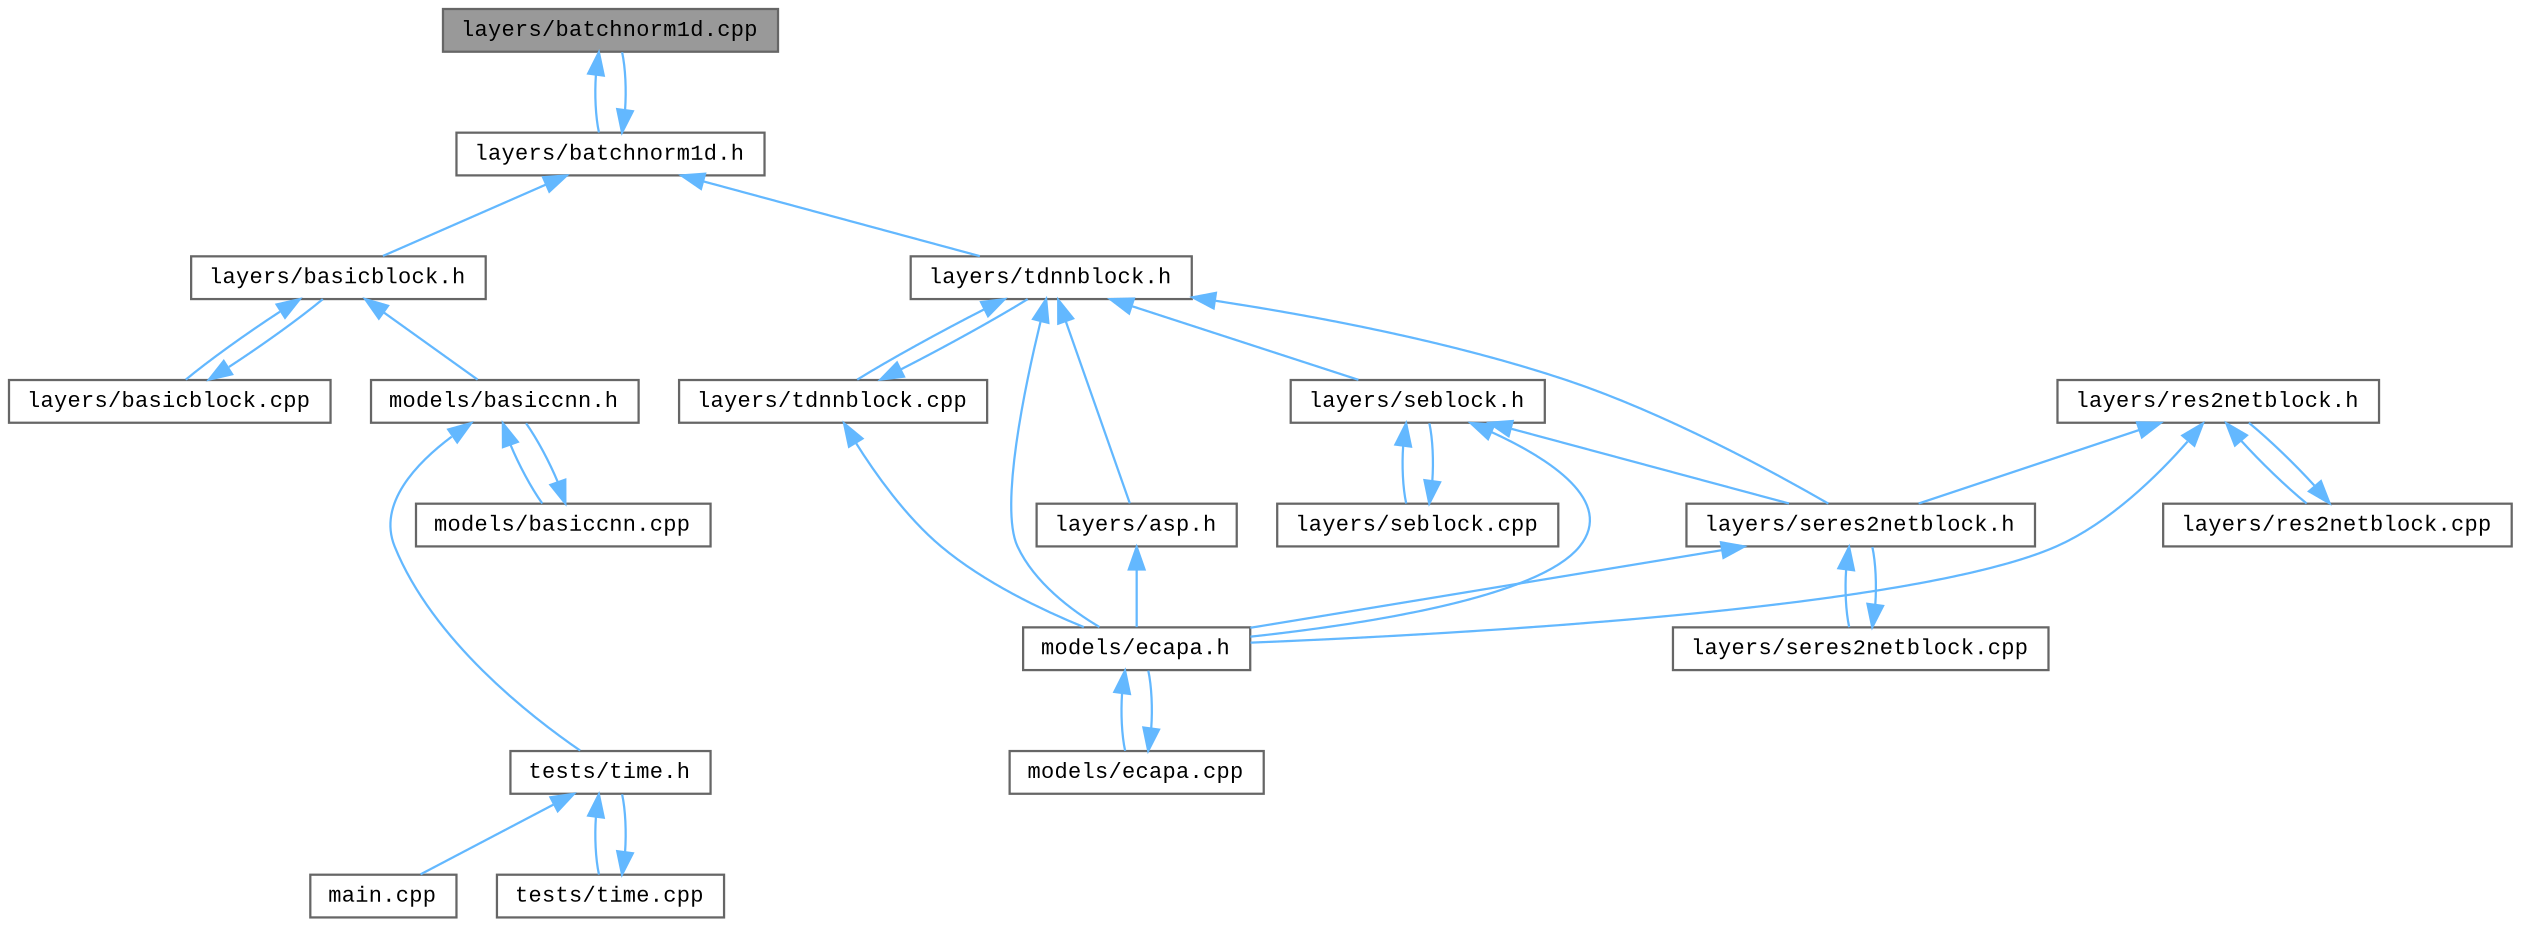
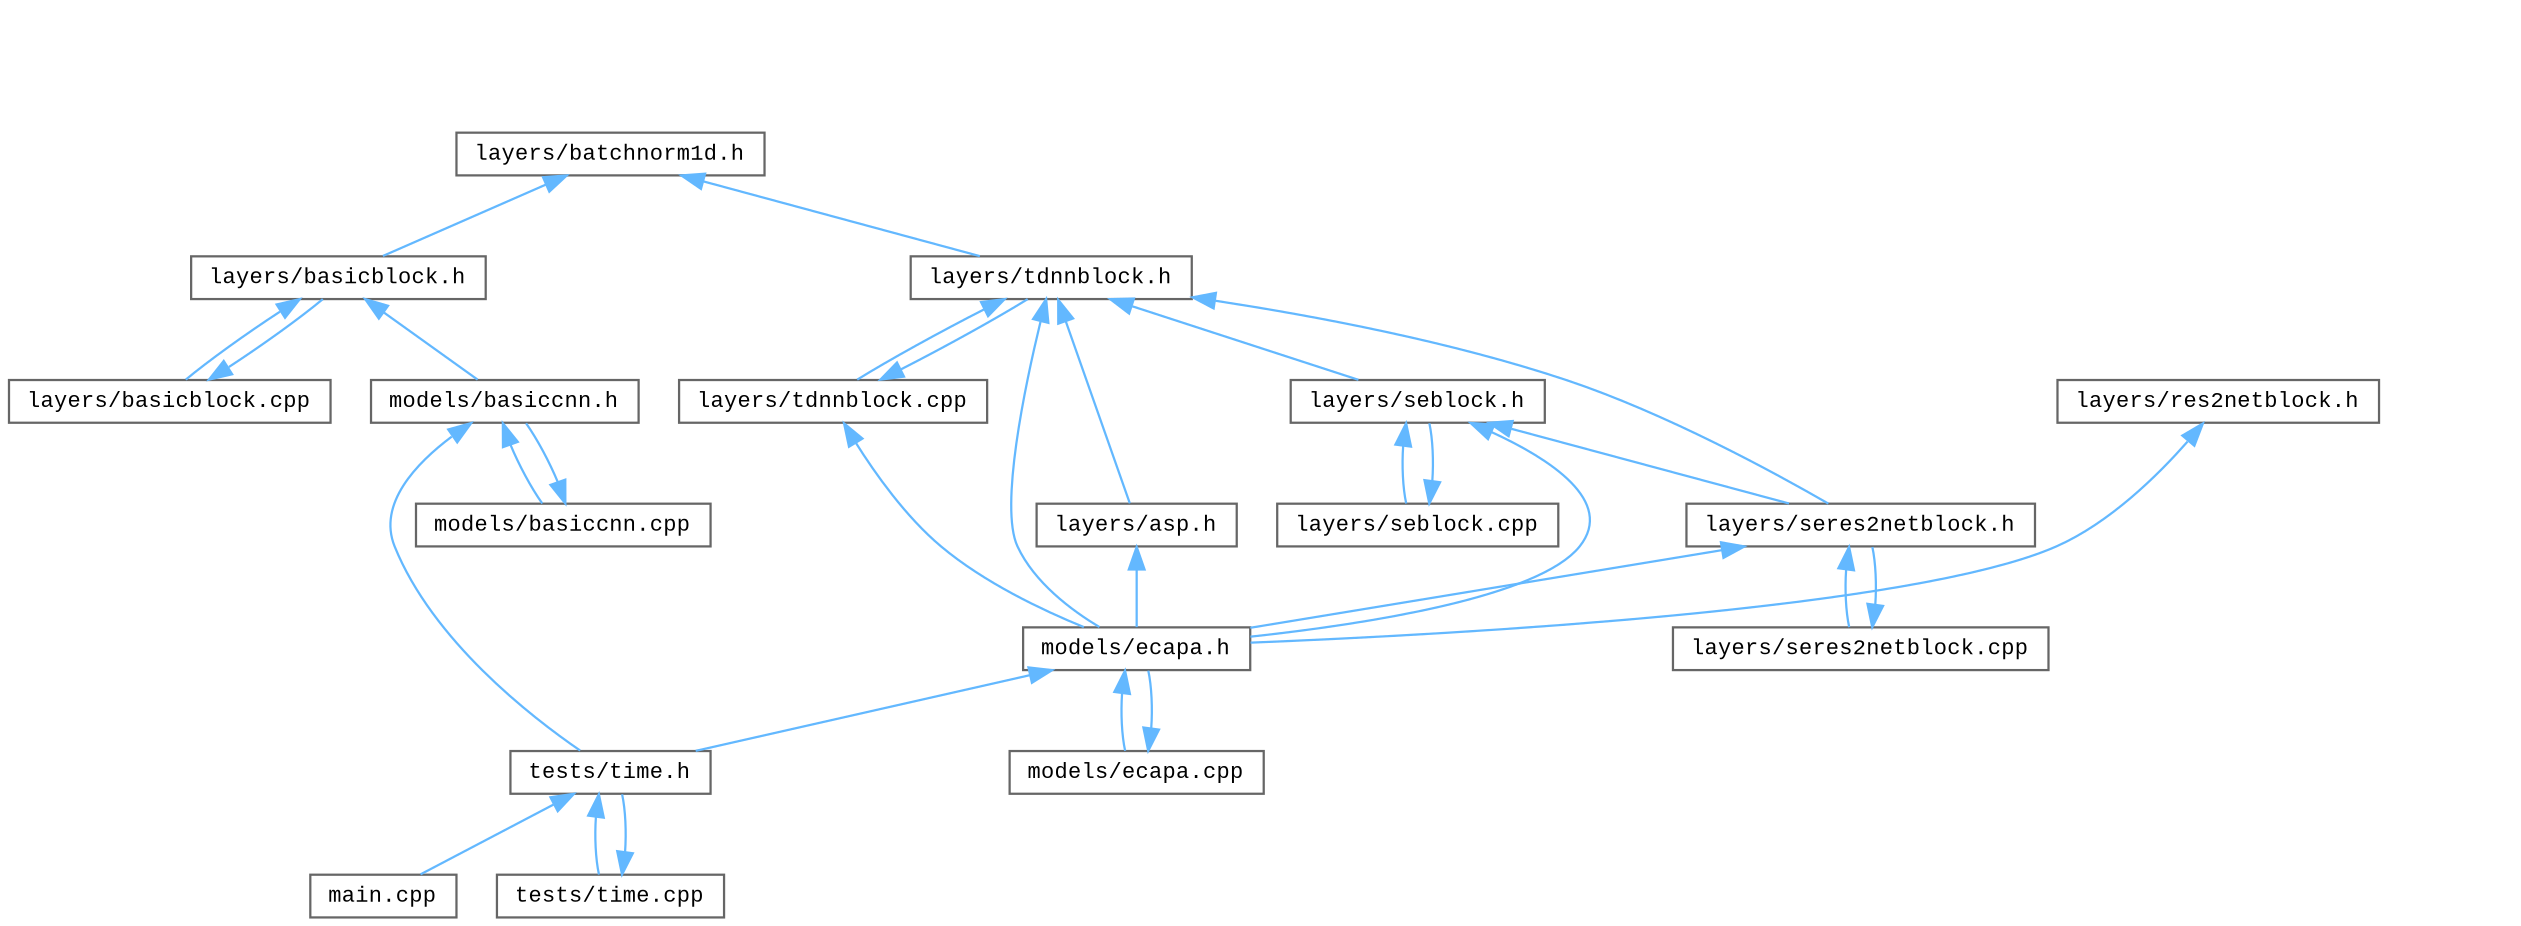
node "layers/batchnorm1d.cpp": removed
edge "layers/seres2netblock.h" -> "layers/res2netblock.h": removed
node "layers/res2netblock.cpp": removed
edge "tests/time.h" -> "models/ecapa.h": added
